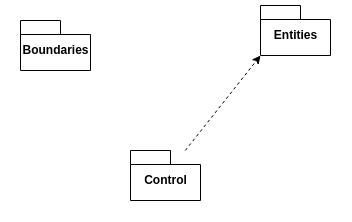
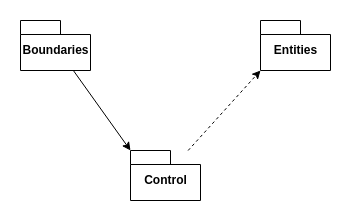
node "Entities": moved (296, 31) -> (296, 46)
edge "Boundaries" -> "Control": added
